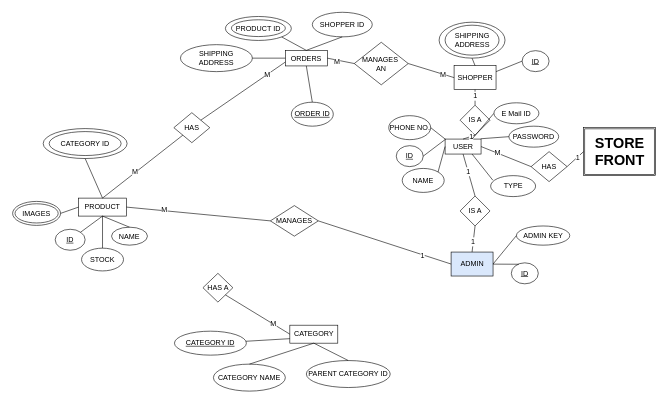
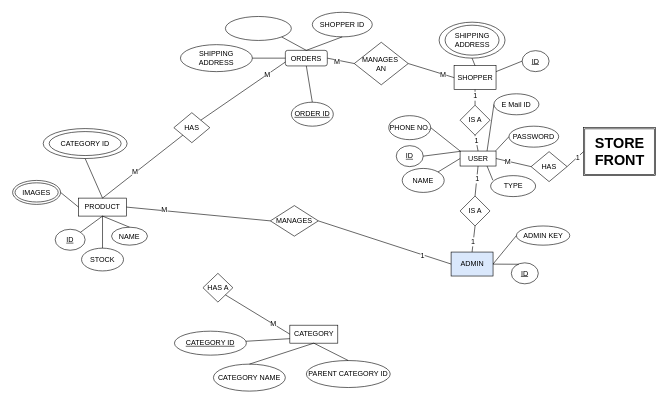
node "PRODUCT ID": removed
node "ORDERS": shape rectangle -> rounded rectangle
node "E Mail ID": moved (517, 113) -> (517, 104)
node "USER": moved (463, 147) -> (478, 159)
node "IMAGES": moved (36, 214) -> (36, 193)
